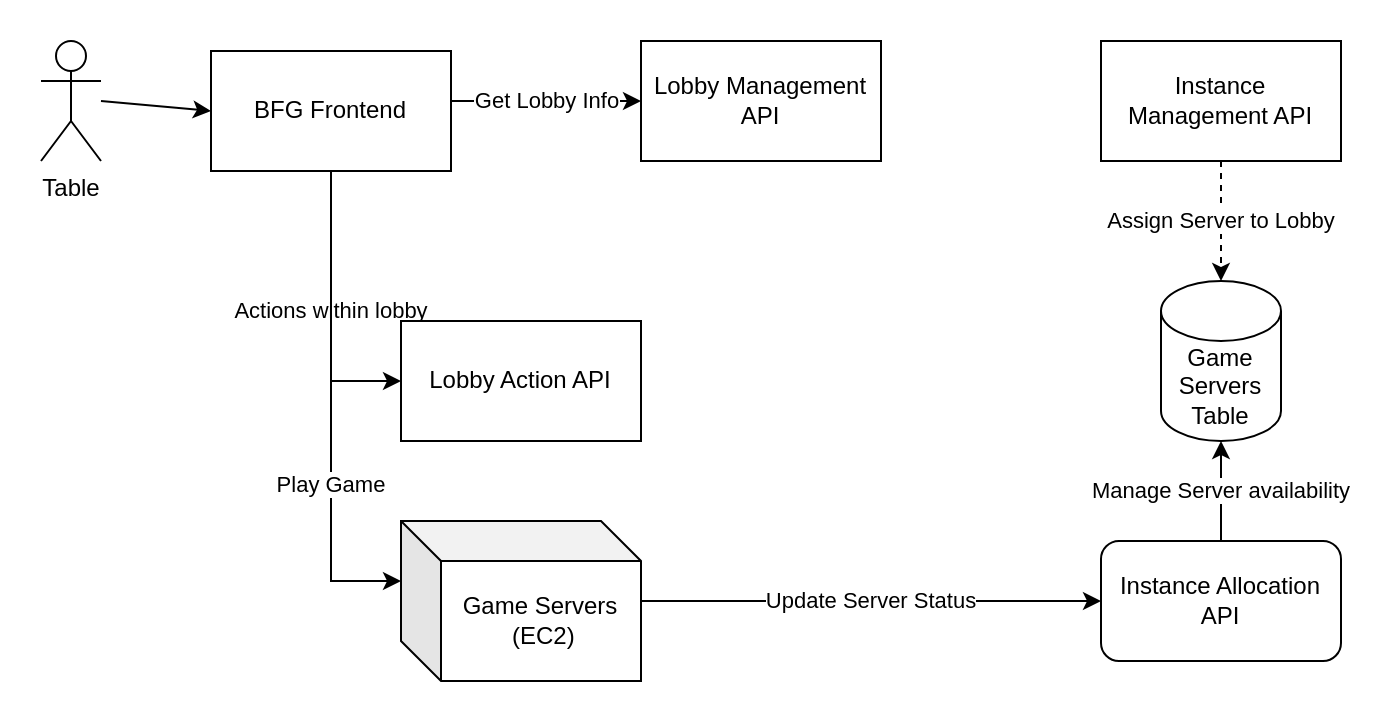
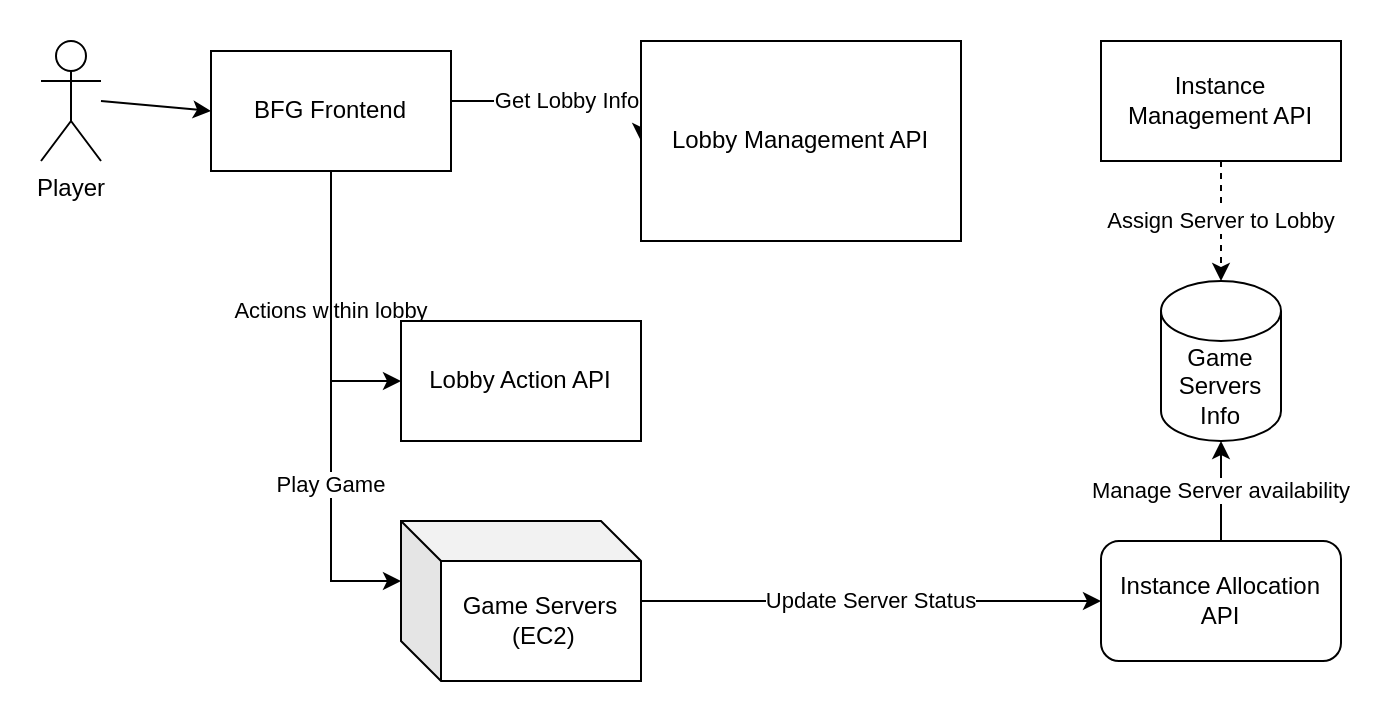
node "Lobby Management API": size 240x120 -> 320x200
node "Table": label "Table" -> "Player"
node "Game Servers Table": label "Game Servers Table" -> "Game Servers Info"
